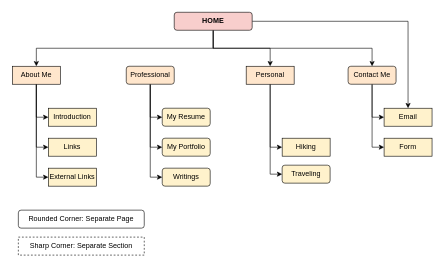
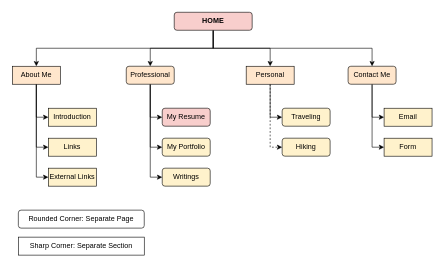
edge "HOME" -> "Email": now "HOME" -> "Professional"
node "My Resume": fillcolor #fff2cc -> #f8cecc
edge "Personal" -> "Hiking": style solid -> dashed
node "Hiking": shape rectangle -> rounded rectangle
node "Traveling": moved (306, 174) -> (306, 117)
node "Sharp Corner: Separate Section": style dashed -> solid
